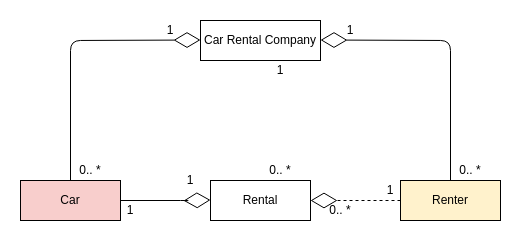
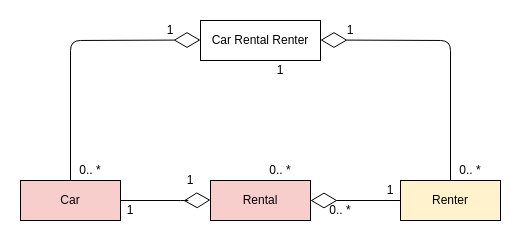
node "Car Rental Company": label "Car Rental Company" -> "Car Rental Renter"
node "Rental": fillcolor #ffffff -> #f8cecc
edge "Renter" -> "Rental": style dashed -> solid
